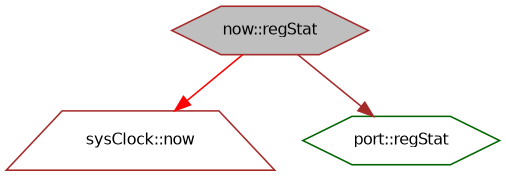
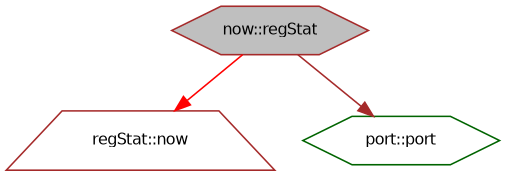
node "sysClock::now": label "sysClock::now" -> "regStat::now"
node "port::regStat": label "port::regStat" -> "port::port"
